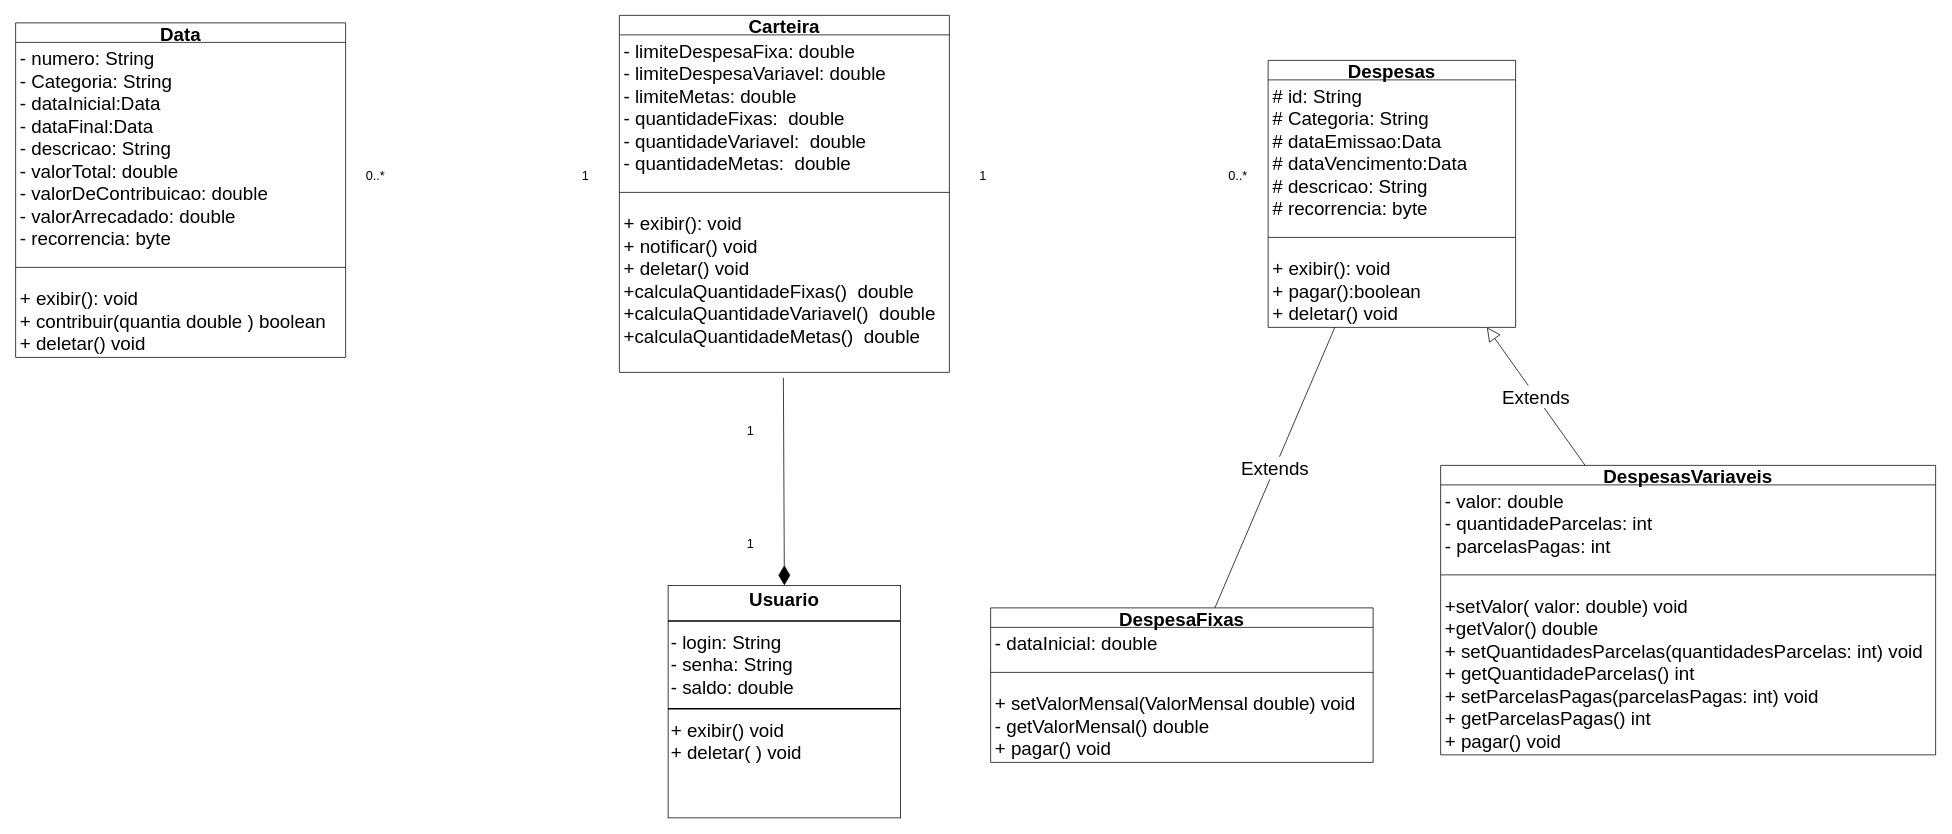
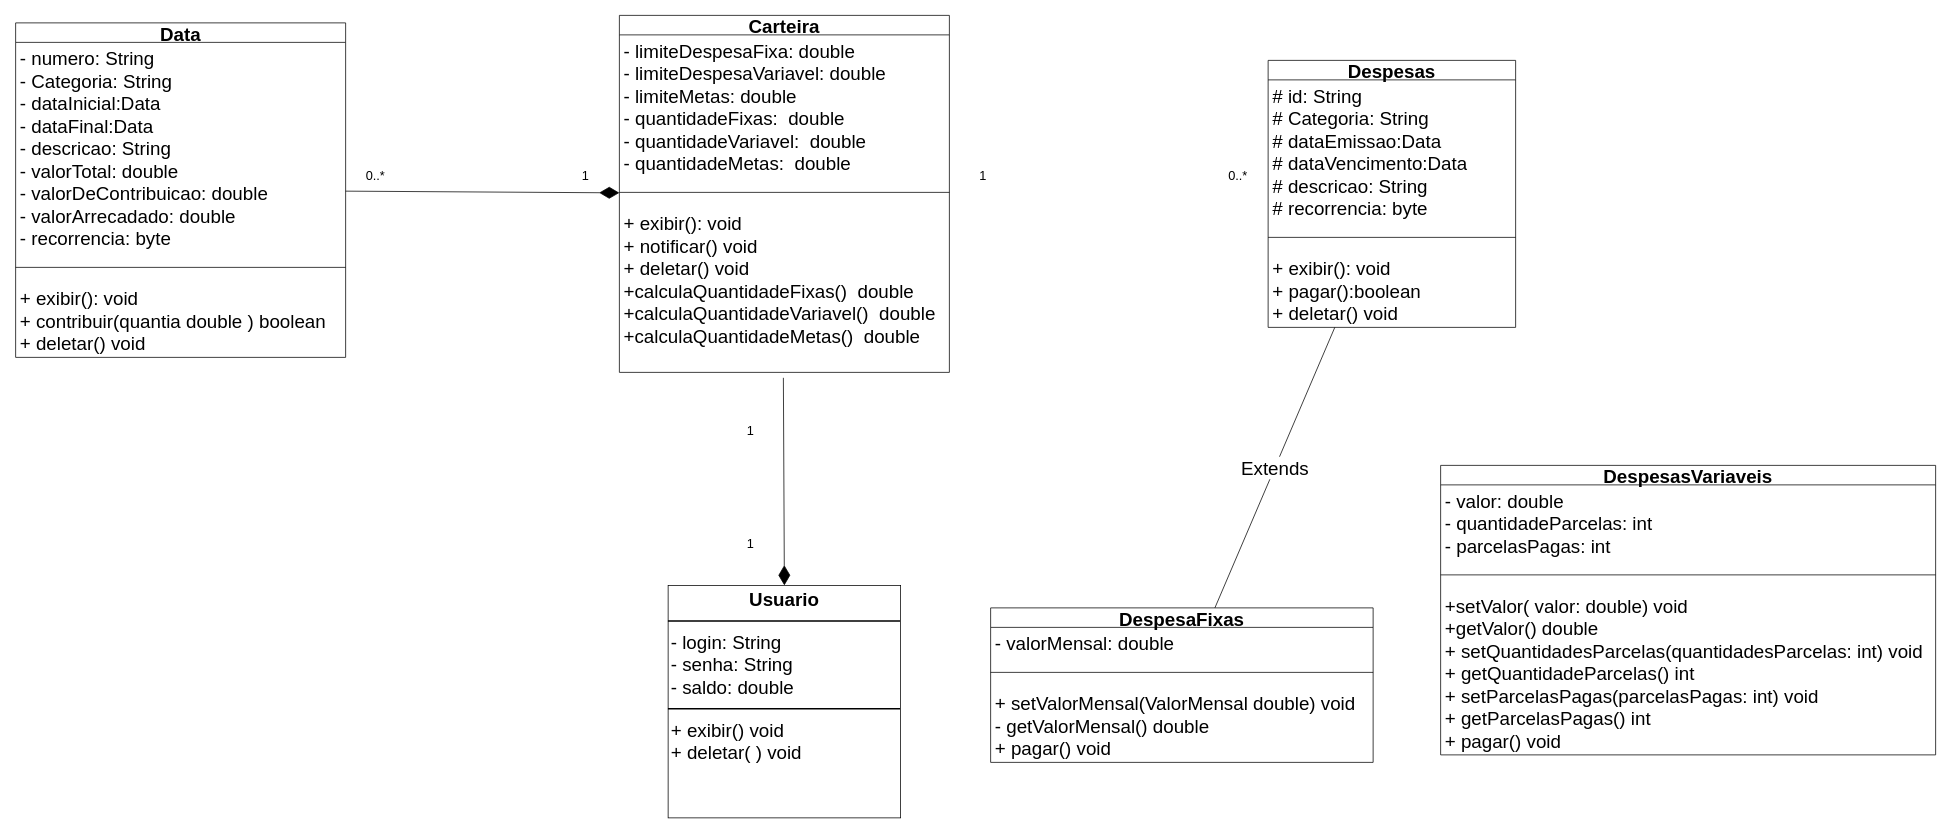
edge "Data" -> "Carteira": added
edge "DespesasVariaveis" -> "Despesas": removed, label "Extends"
node "- dataInicial: double": label "- dataInicial: double" -> "- valorMensal: double"
